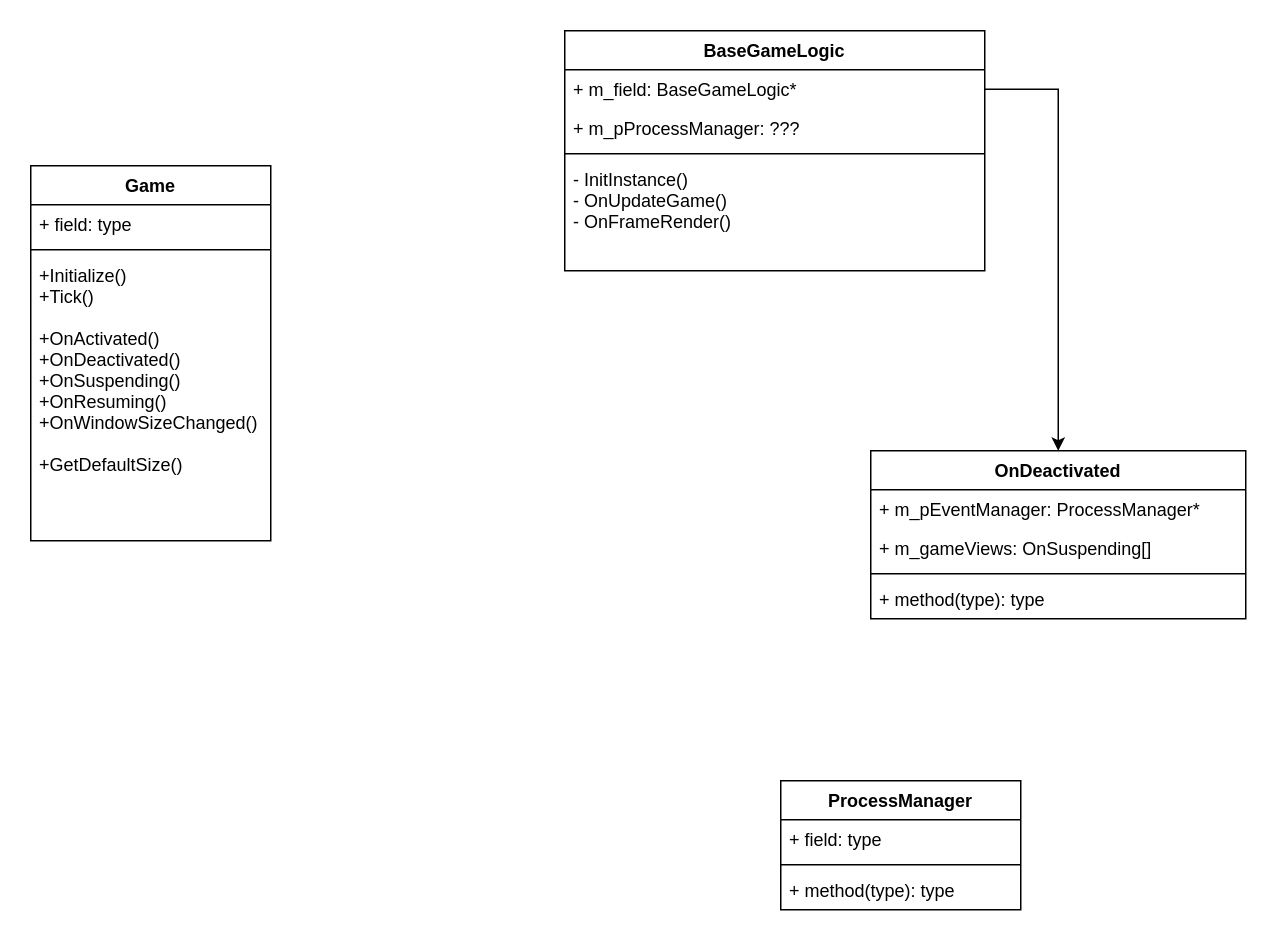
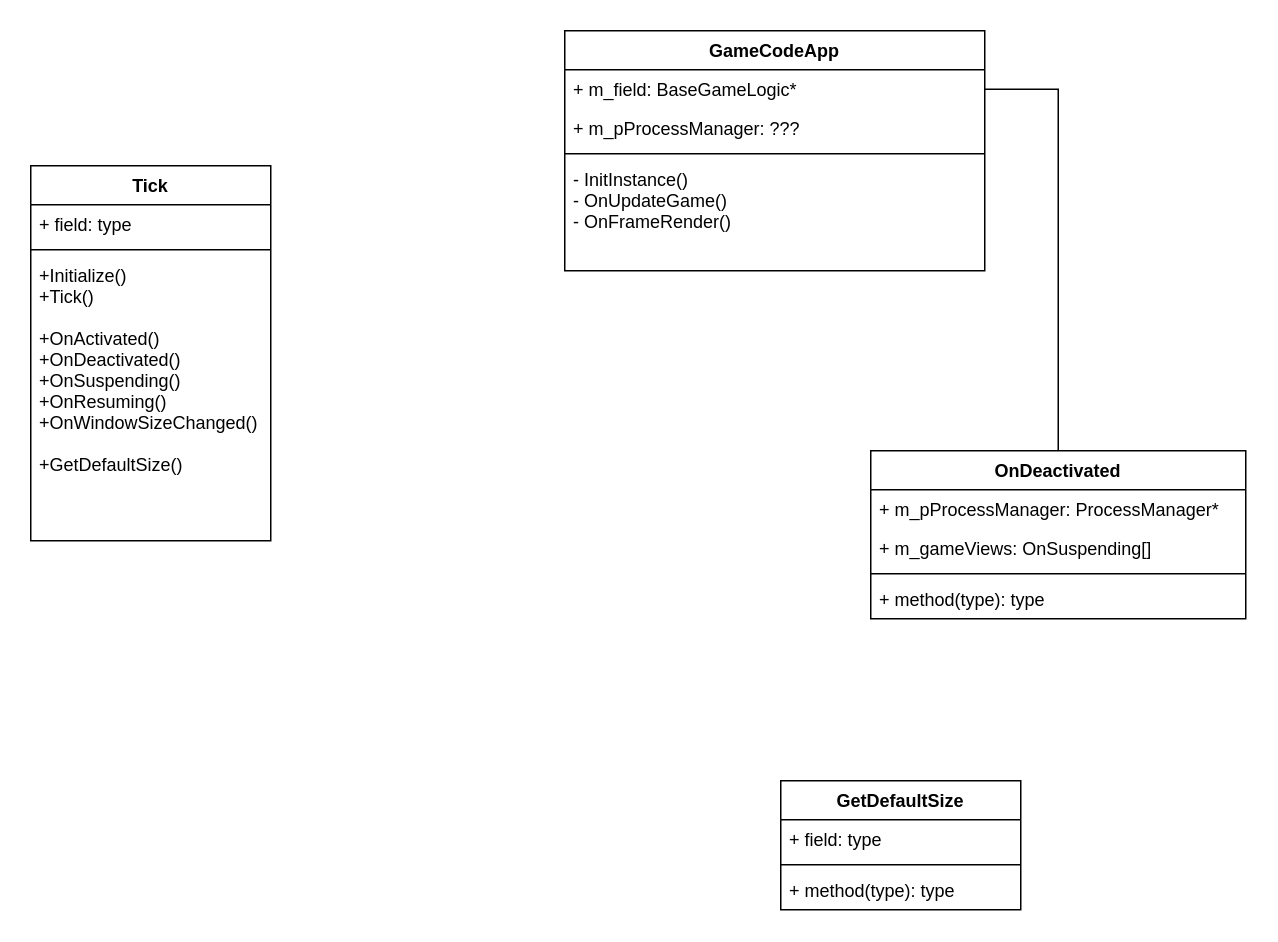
node "BaseGameLogic": label "BaseGameLogic" -> "GameCodeApp"
node "Game": label "Game" -> "Tick"
edge "+ m_field: BaseGameLogic* +m_pEventManager" -> "OnDeactivated": arrowhead classic -> none
node "+ m_pEventManager: ProcessManager*": label "+ m_pEventManager: ProcessManager*" -> "+ m_pProcessManager: ProcessManager*"
node "ProcessManager": label "ProcessManager" -> "GetDefaultSize"
